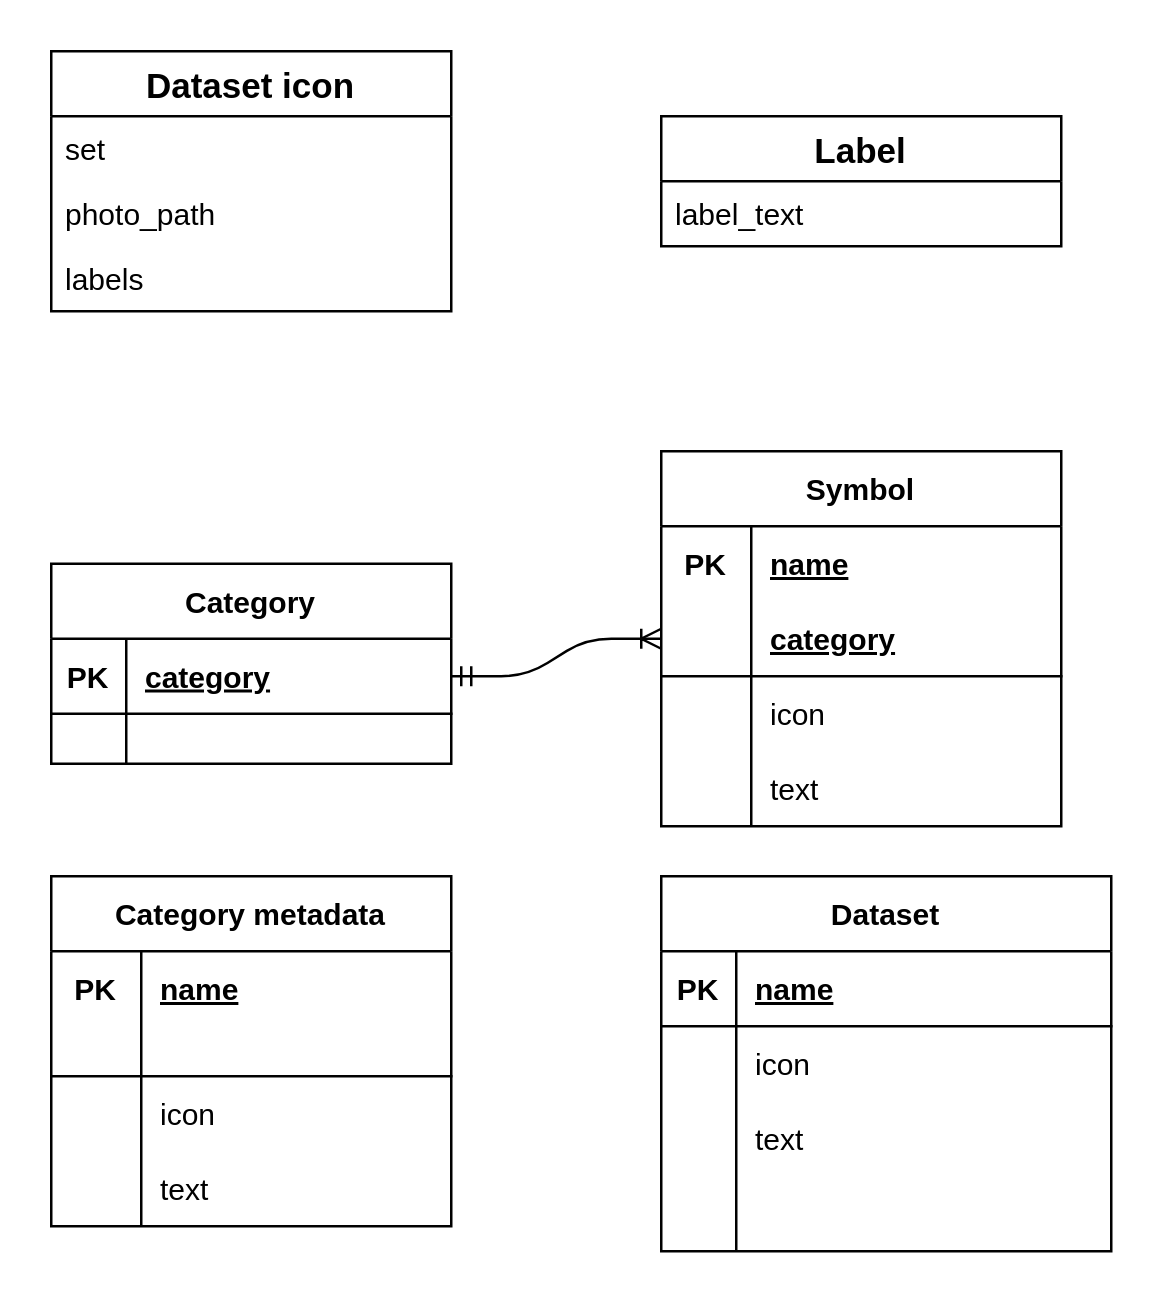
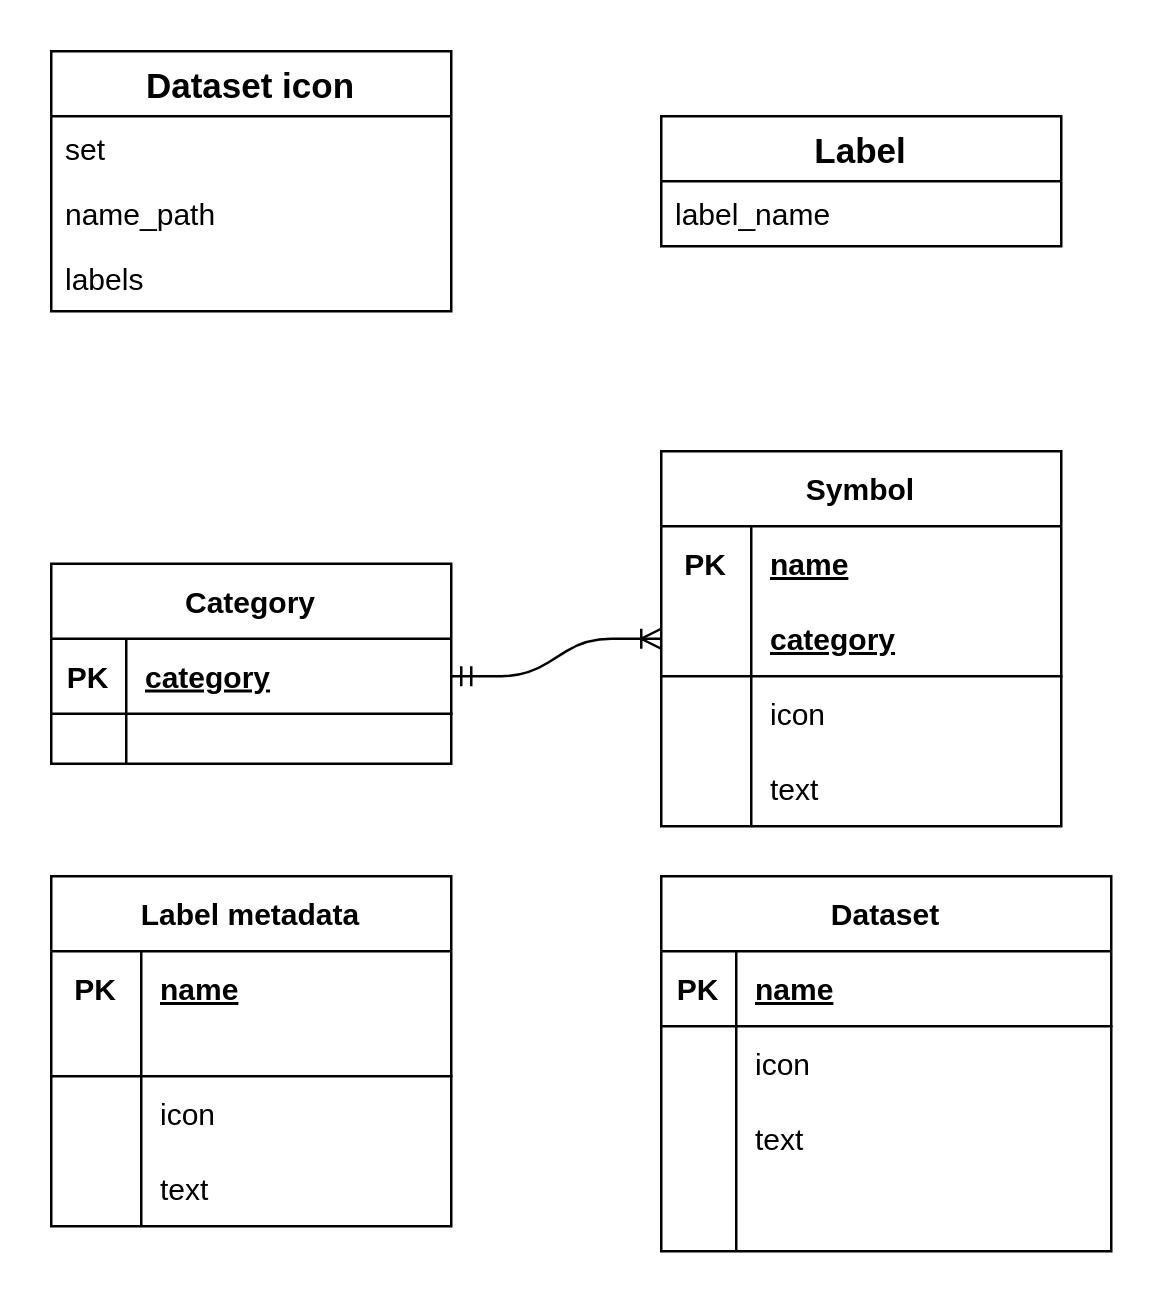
node "photo_path": label "photo_path" -> "name_path"
node "label_text": label "label_text" -> "label_name"
node "Category metadata": label "Category metadata" -> "Label metadata"
